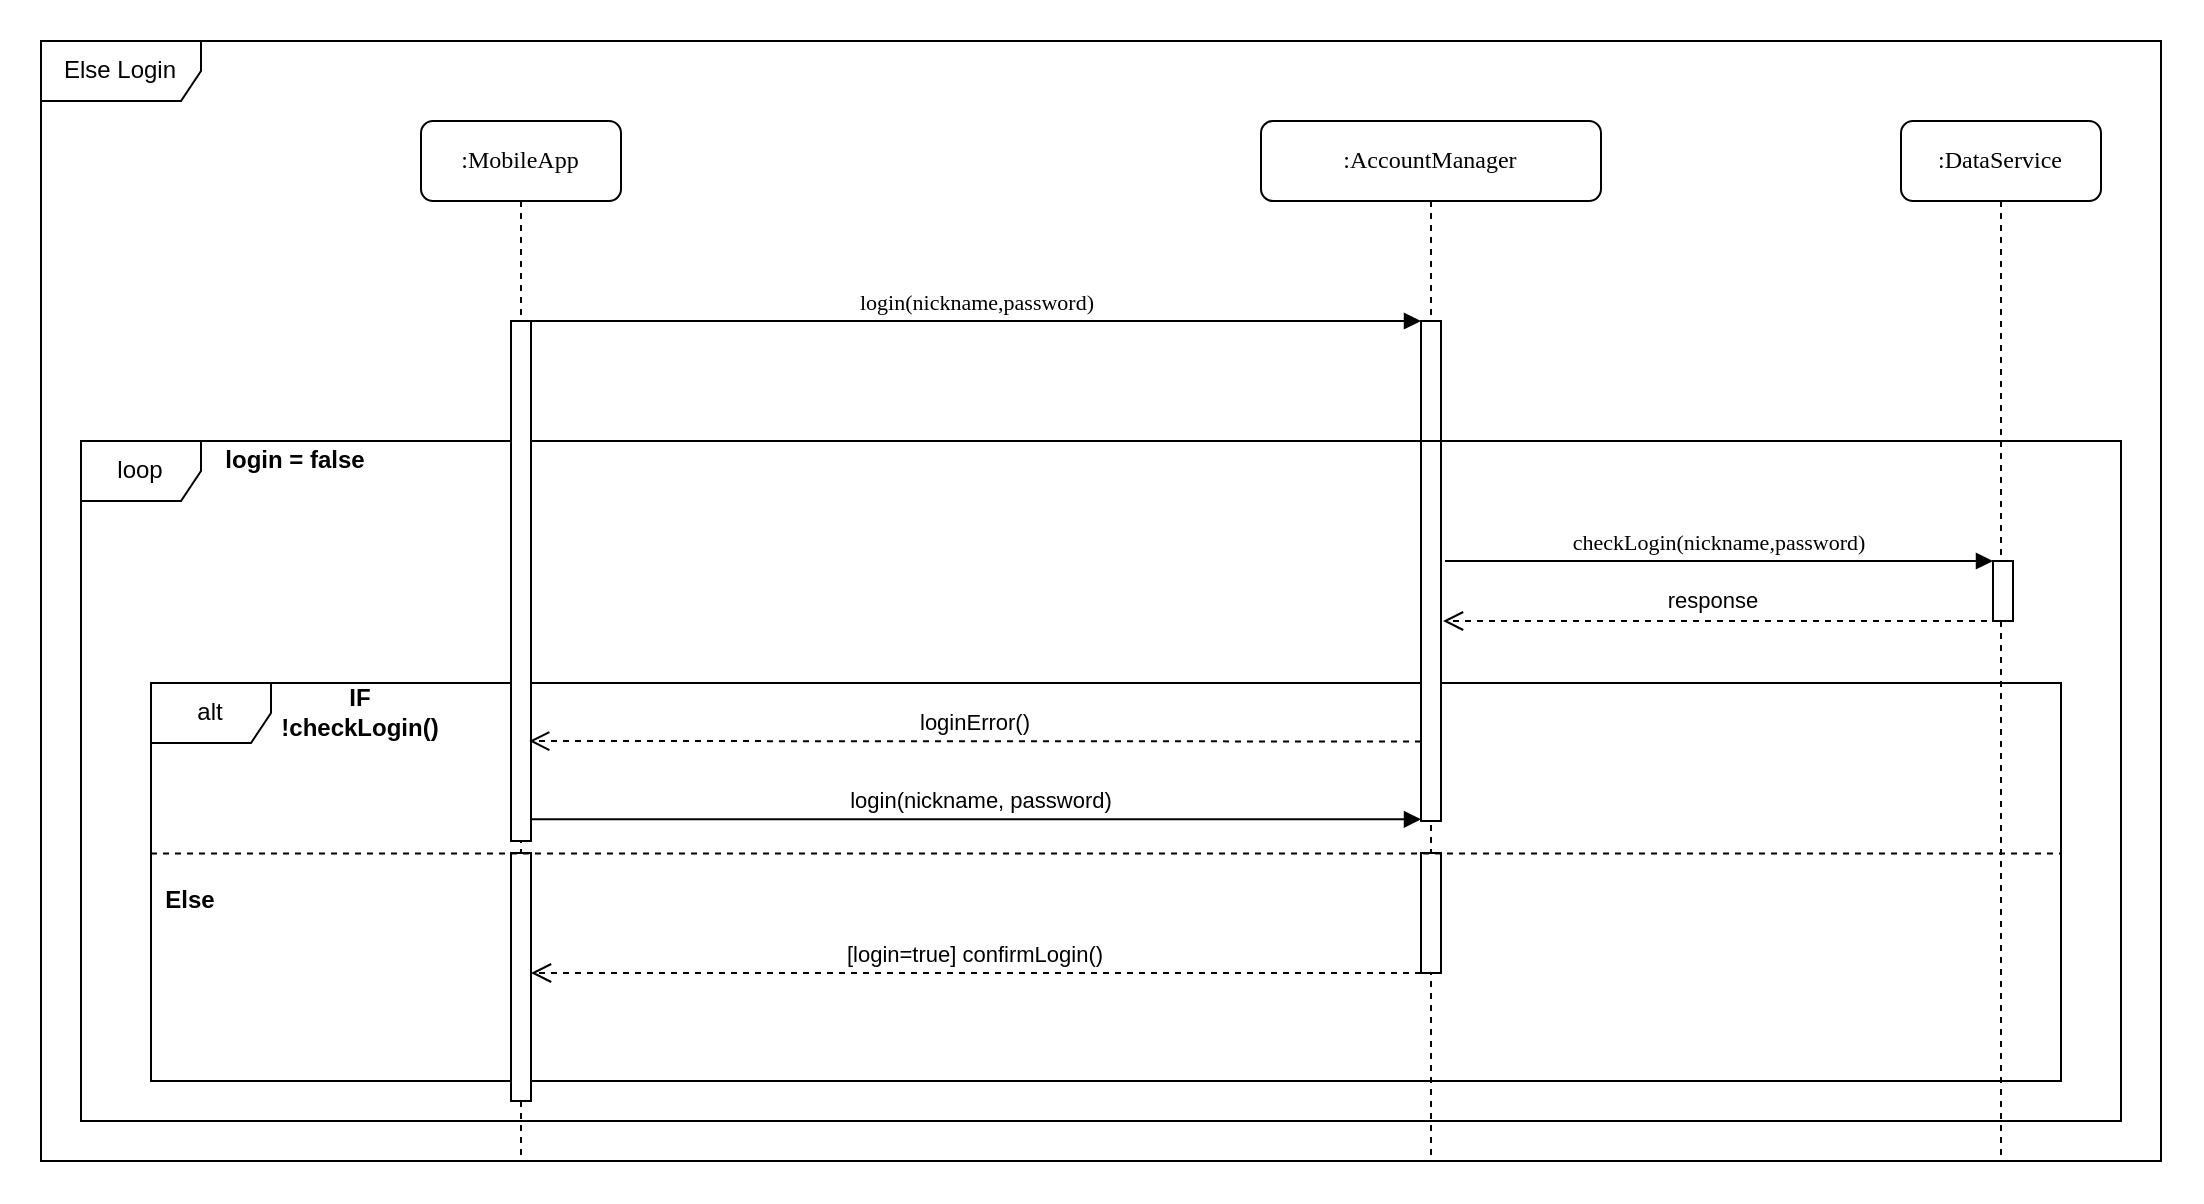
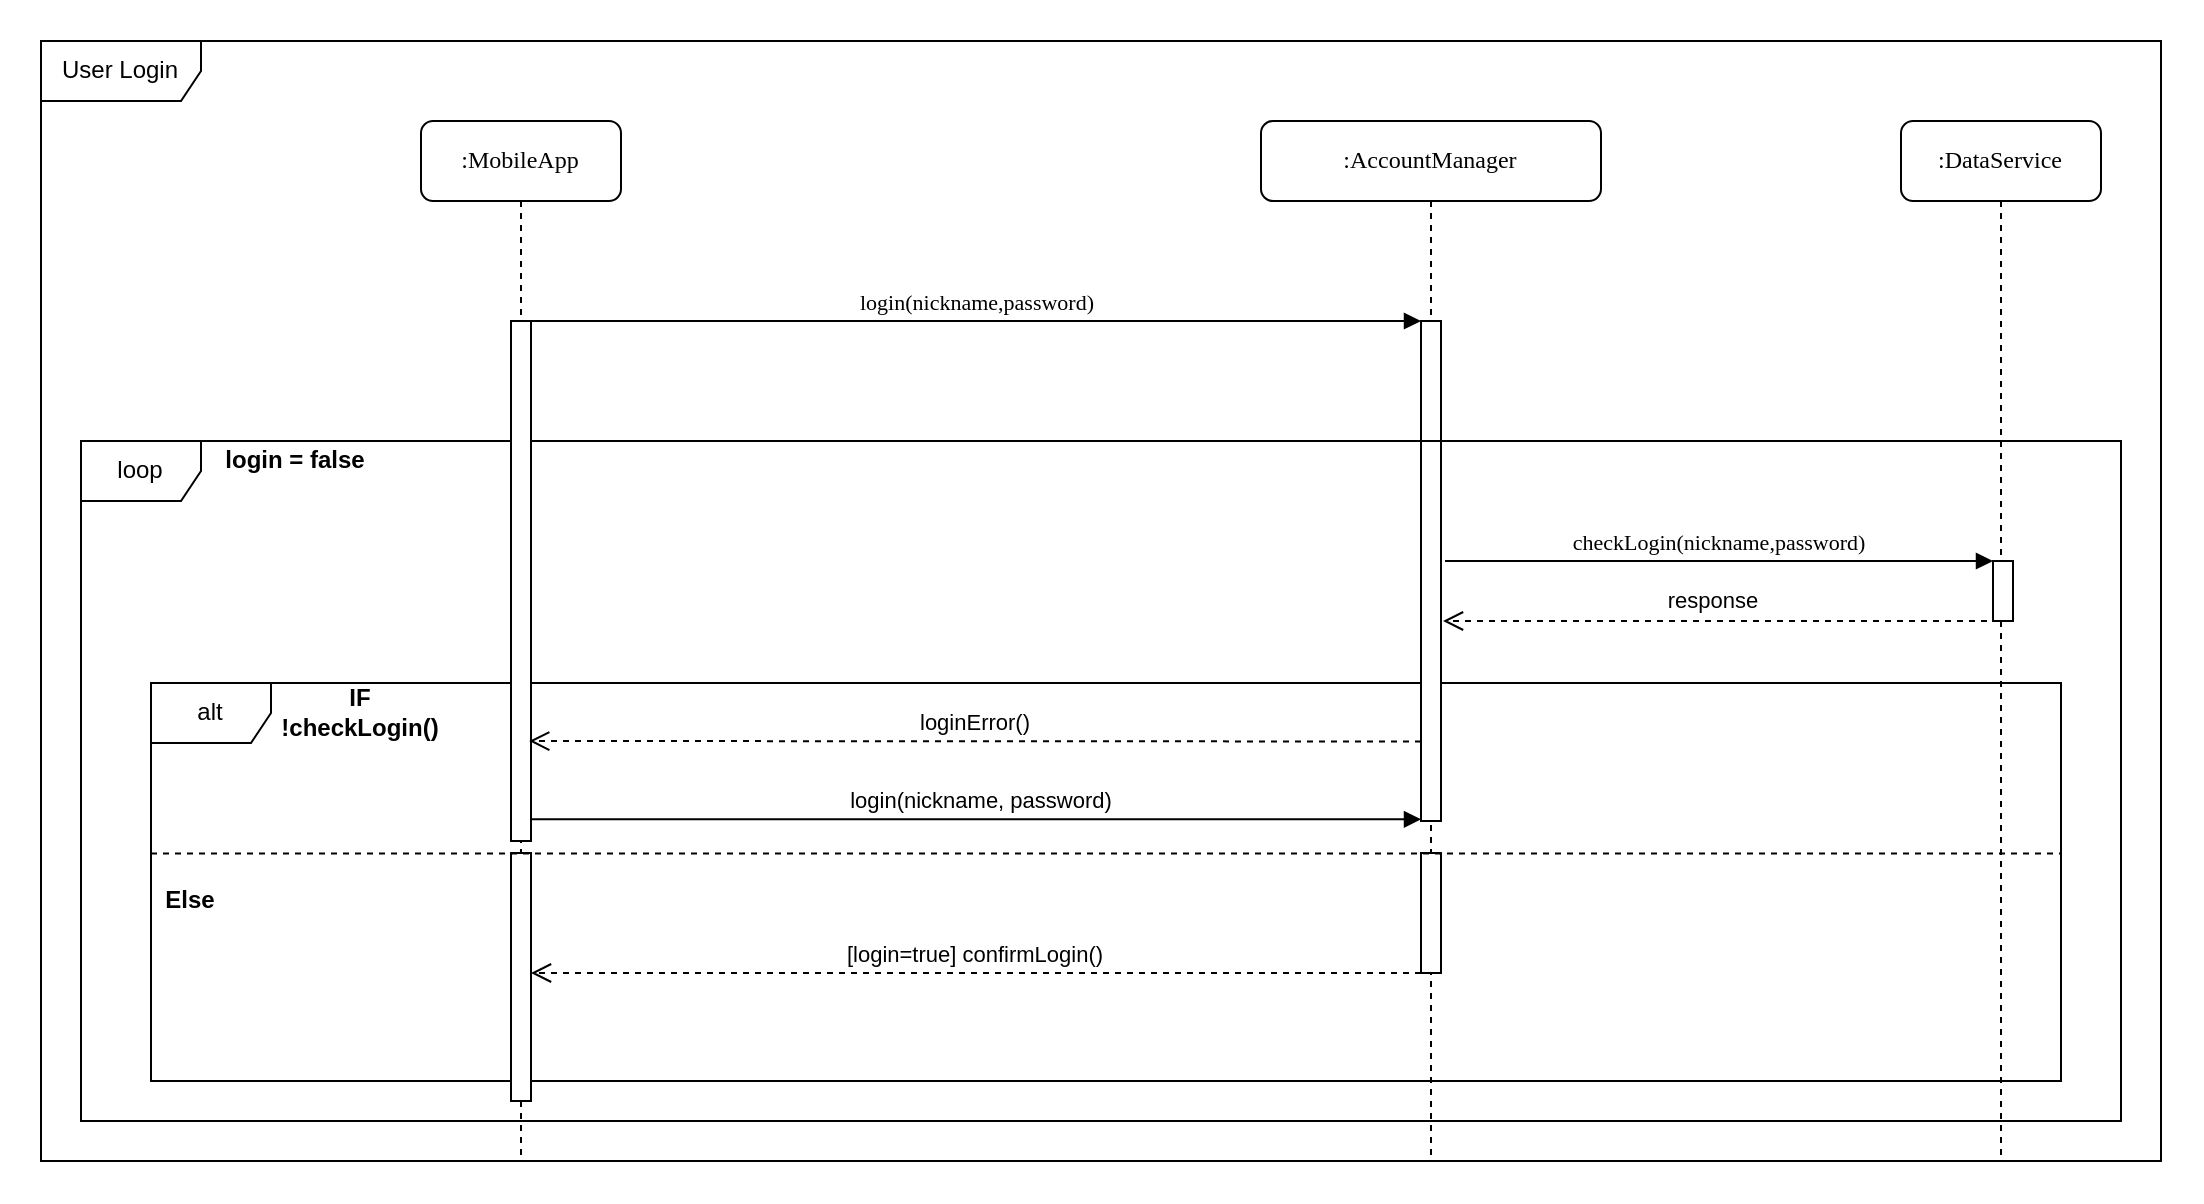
node "Else Login": label "Else Login" -> "User Login"
